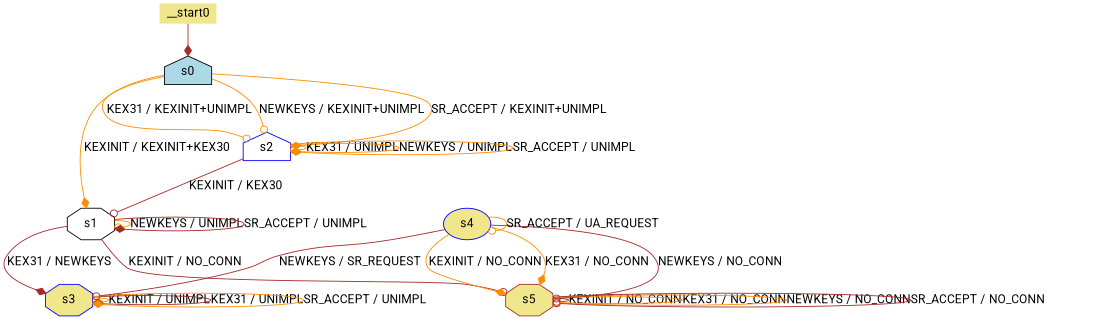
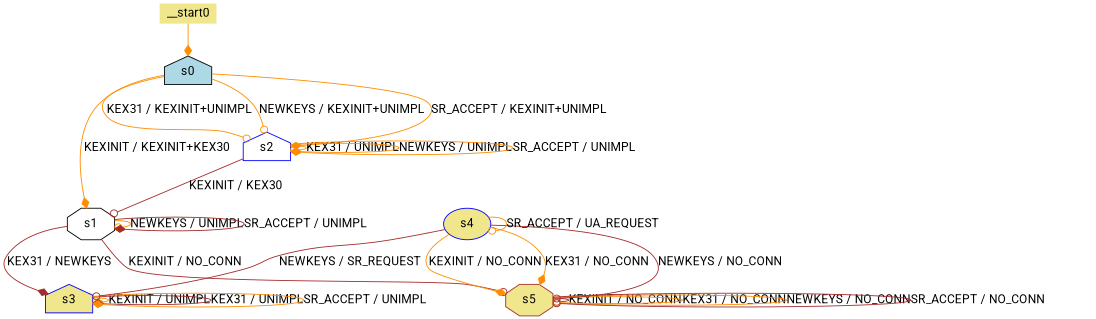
edge "__start0" -> "s0": color brown -> darkorange
node "s3": shape octagon -> house
